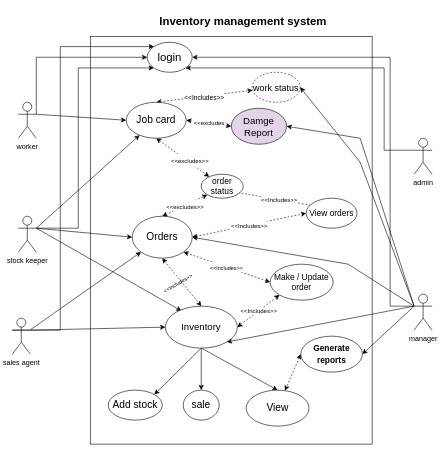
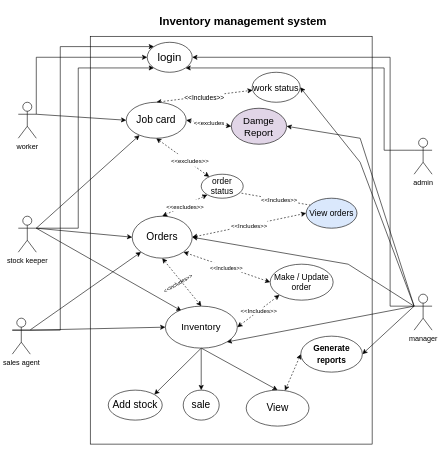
node "work status": style dashed -> solid
node "View orders": fillcolor #ffffff -> #dae8fc
